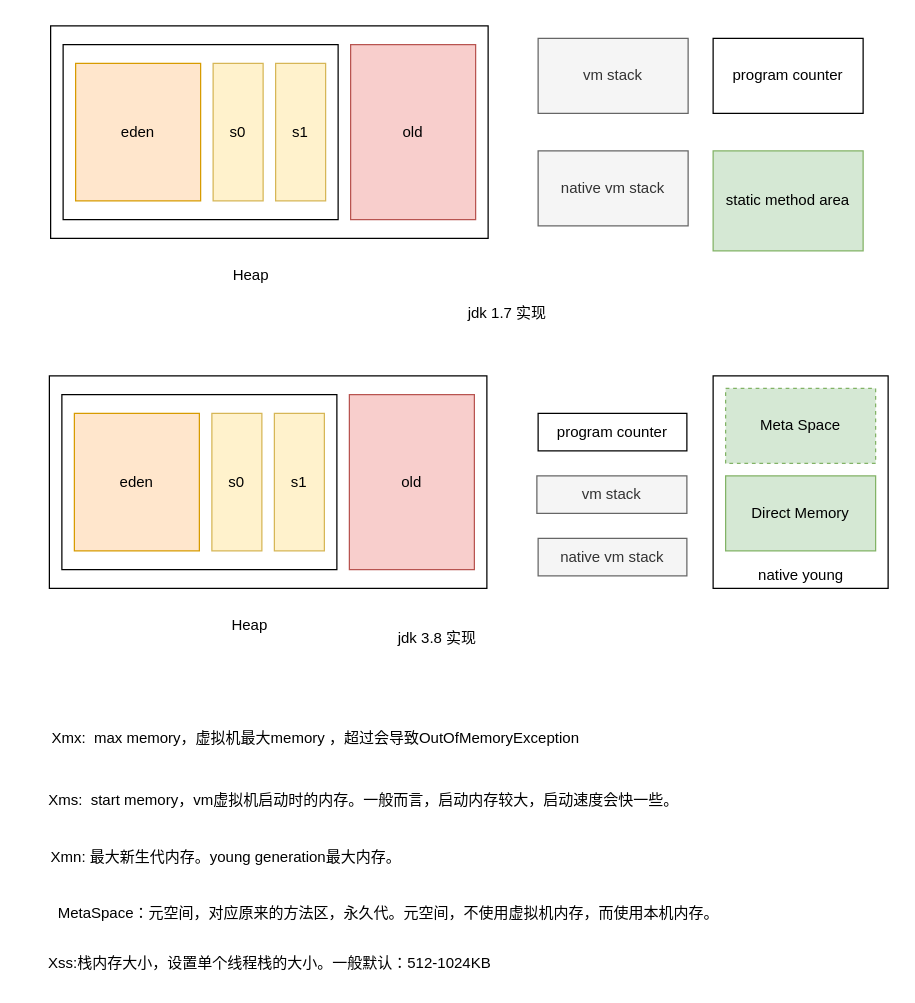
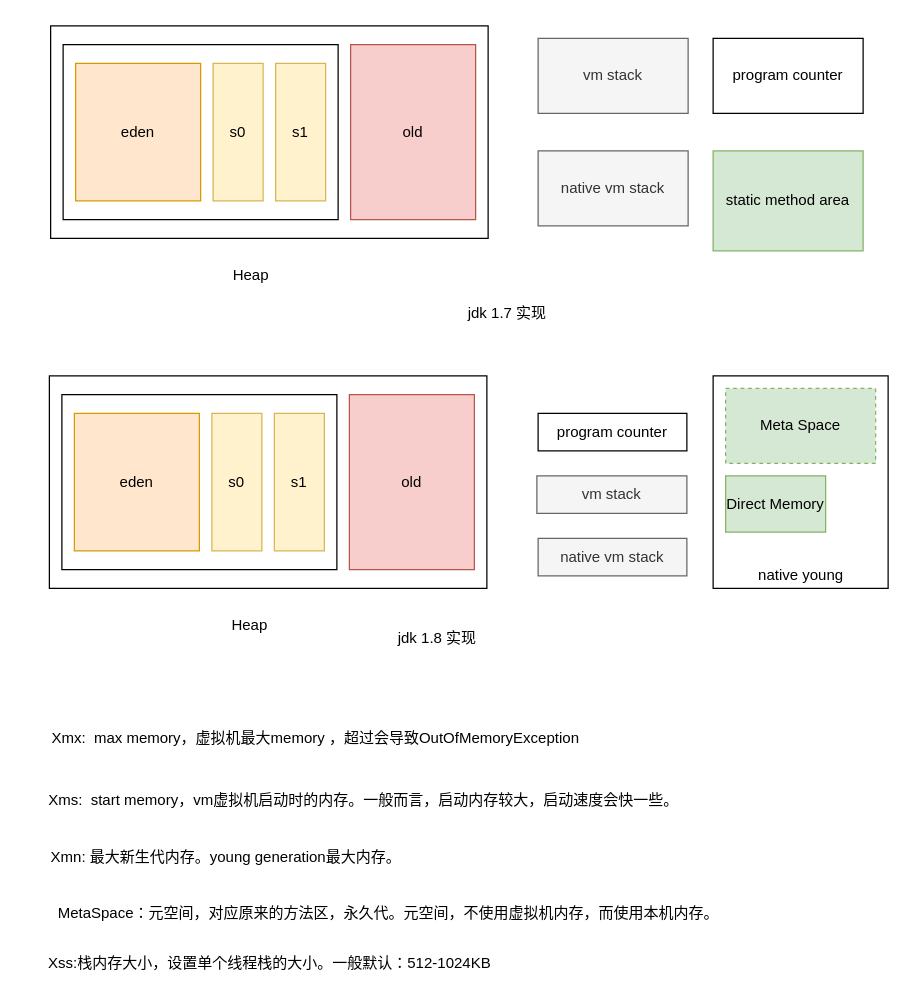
node "Direct Memory": size 150x75 -> 100x56
node "jdk 3.8 实现": label "jdk 3.8 实现" -> "jdk 1.8 实现"
